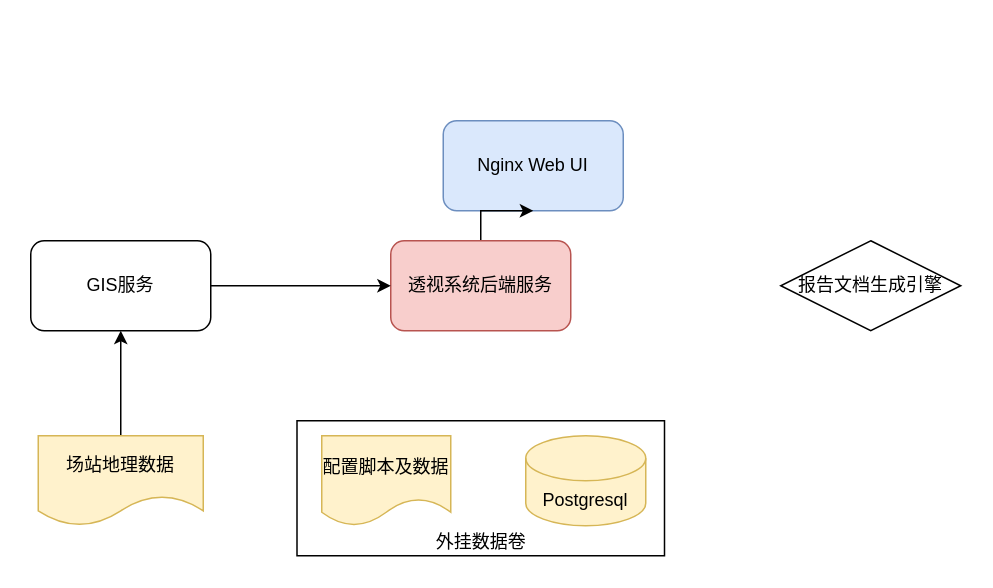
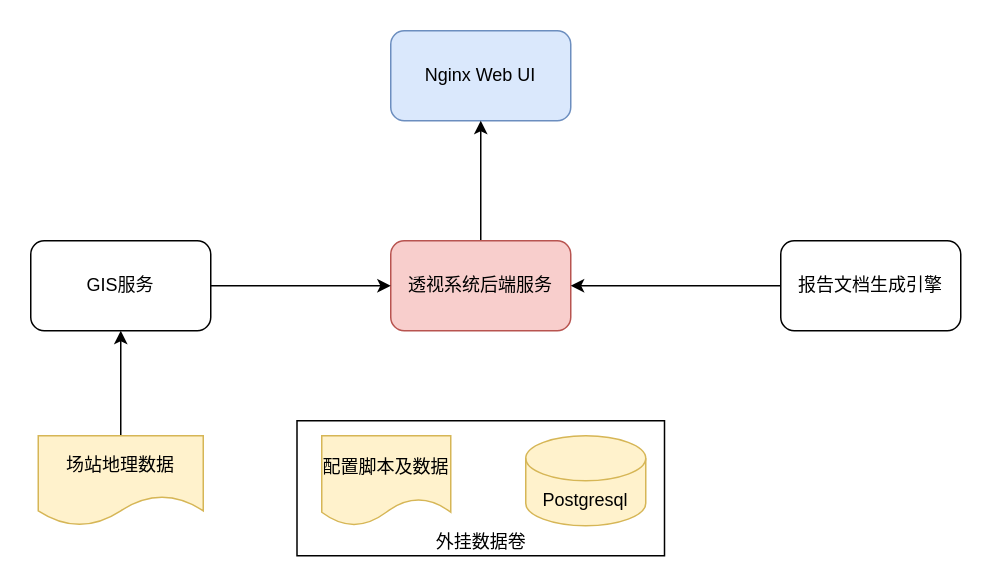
node "Nginx Web UI": moved (533, 166) -> (481, 76)
edge "报告文档生成引擎" -> "透视系统后端服务": added
node "报告文档生成引擎": shape diamond -> rounded rectangle
